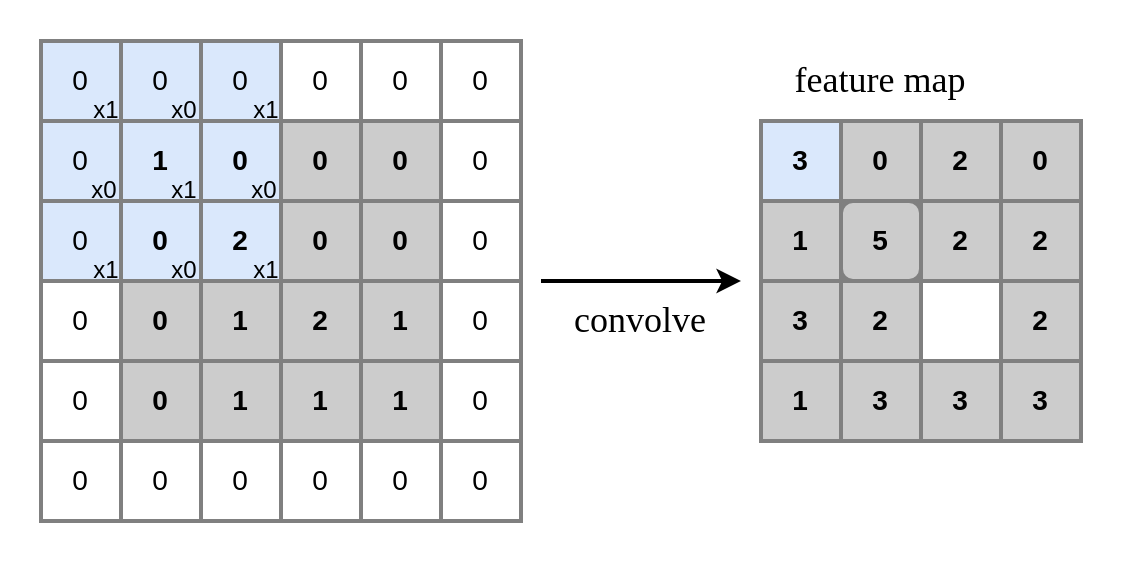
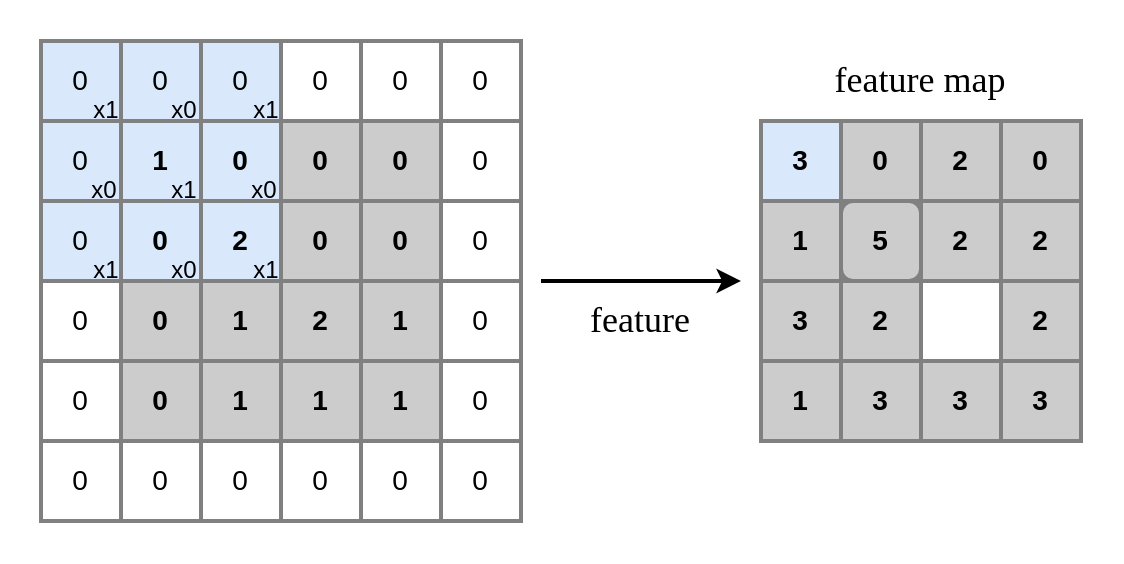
node "feature map": moved (881, 81) -> (921, 81)
node "convolve": label "convolve" -> "feature"
